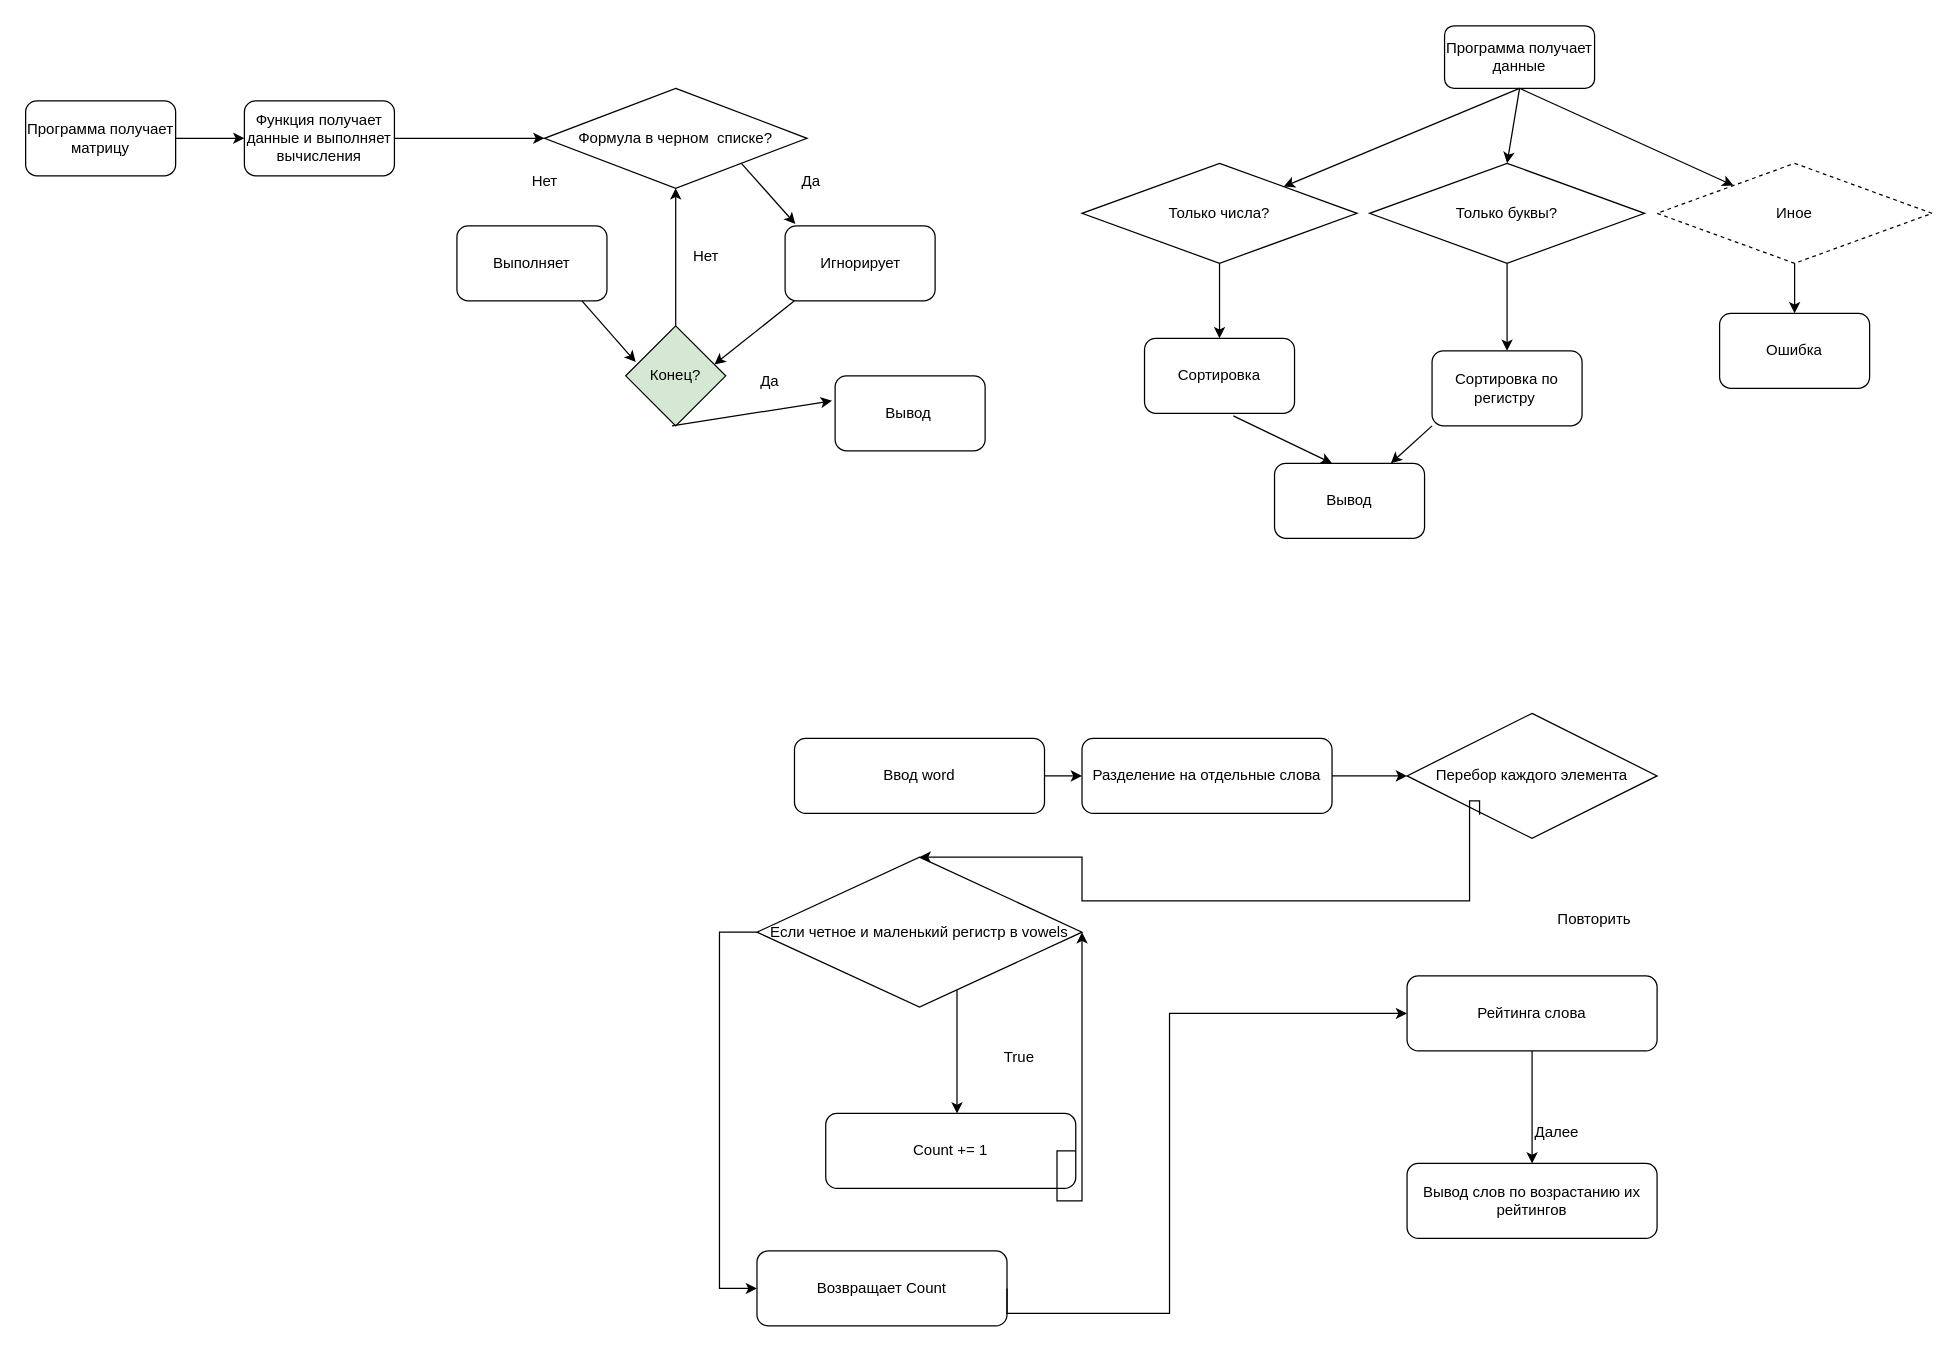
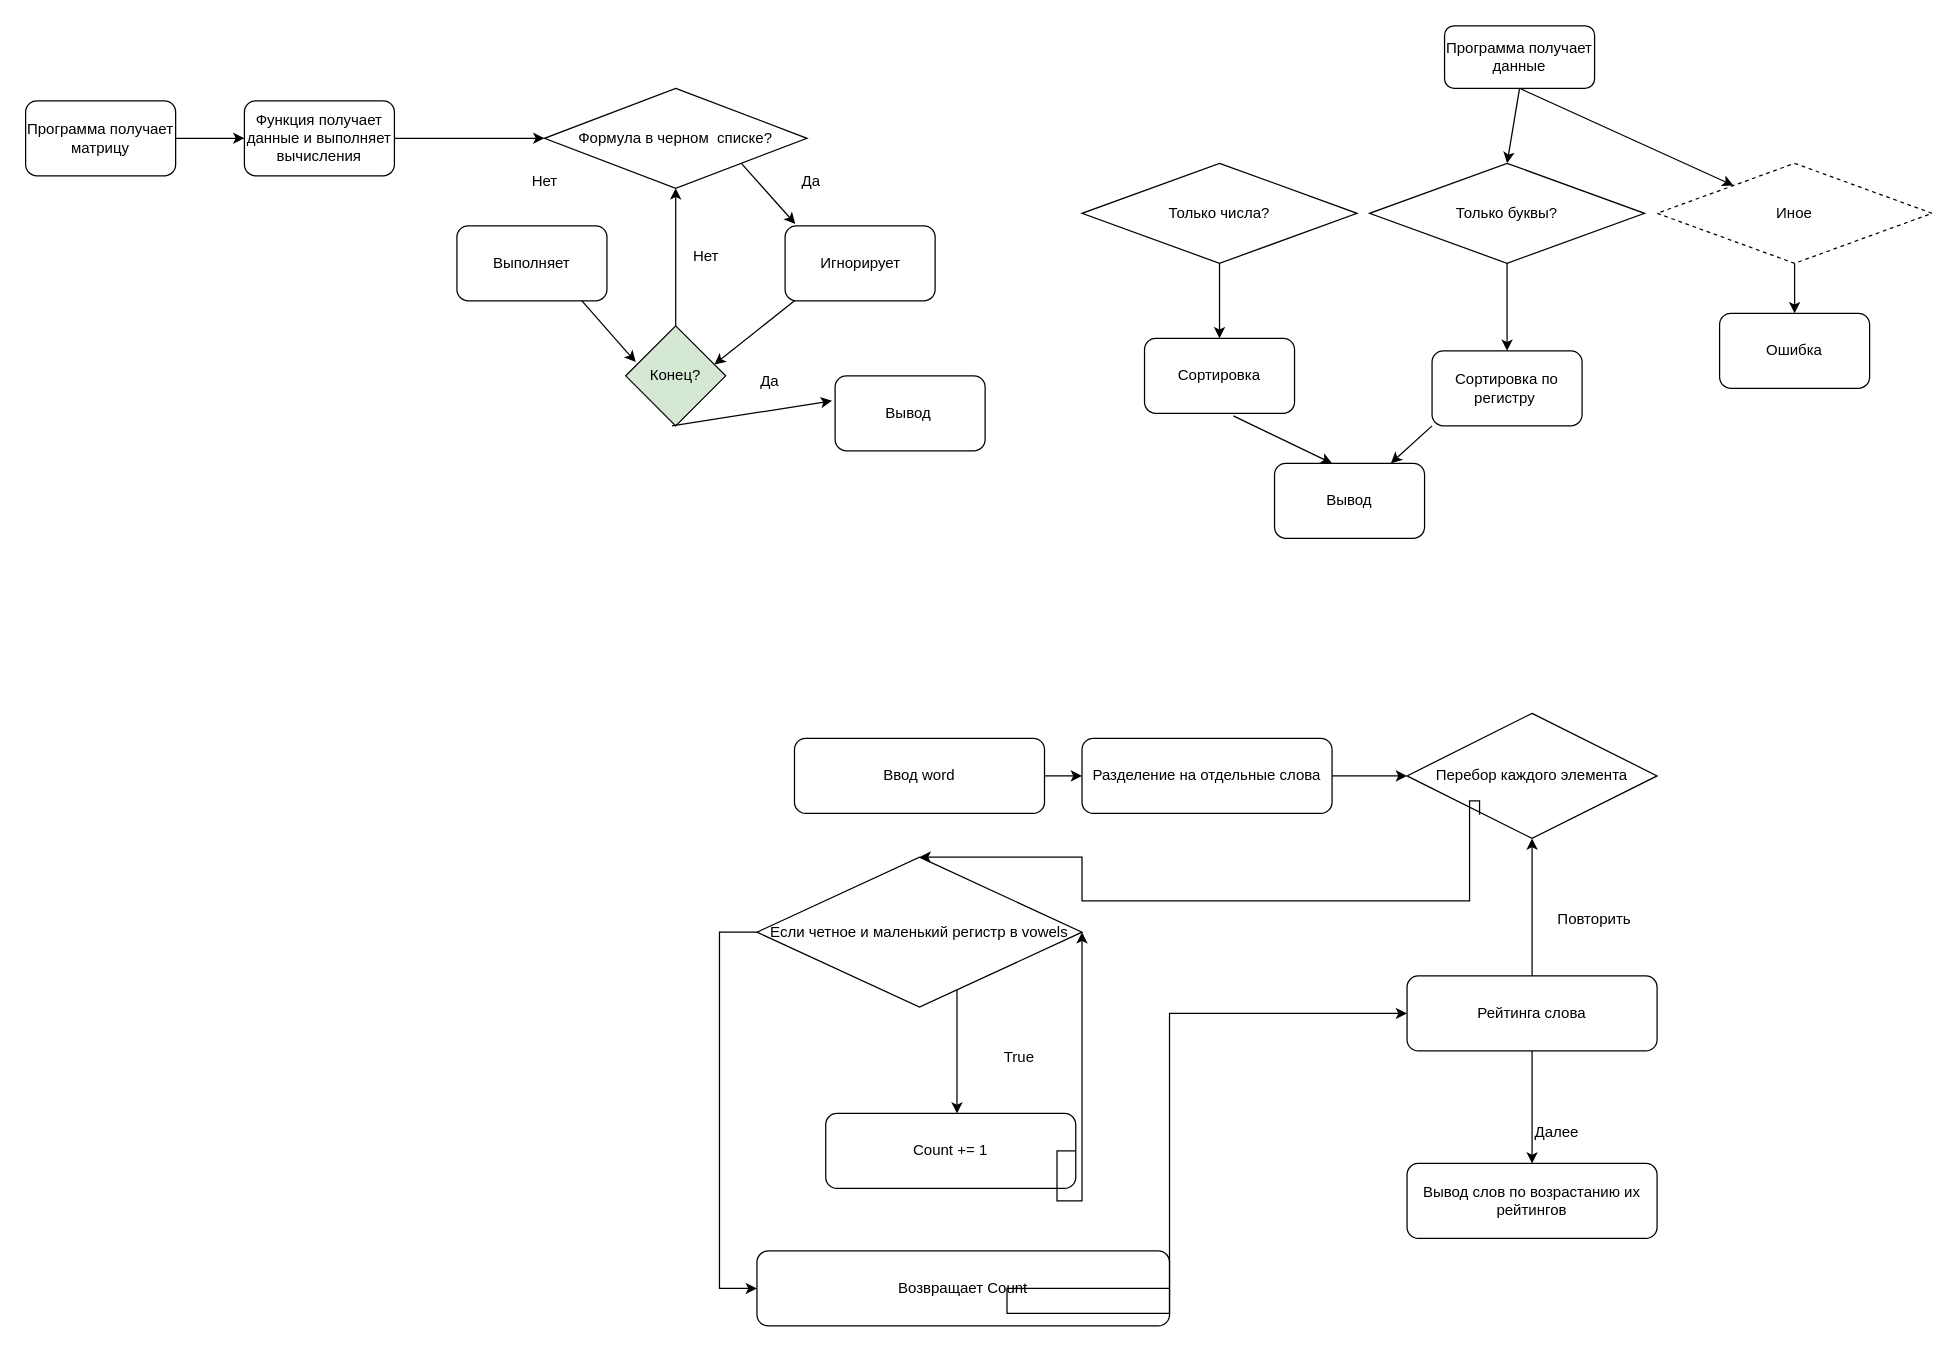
edge "Программа получает данные" -> "Только числа?": removed
edge "Рейтинга слова" -> "Перебор каждого элемента": added
node "Возвращает Count": size 250x75 -> 413x75
